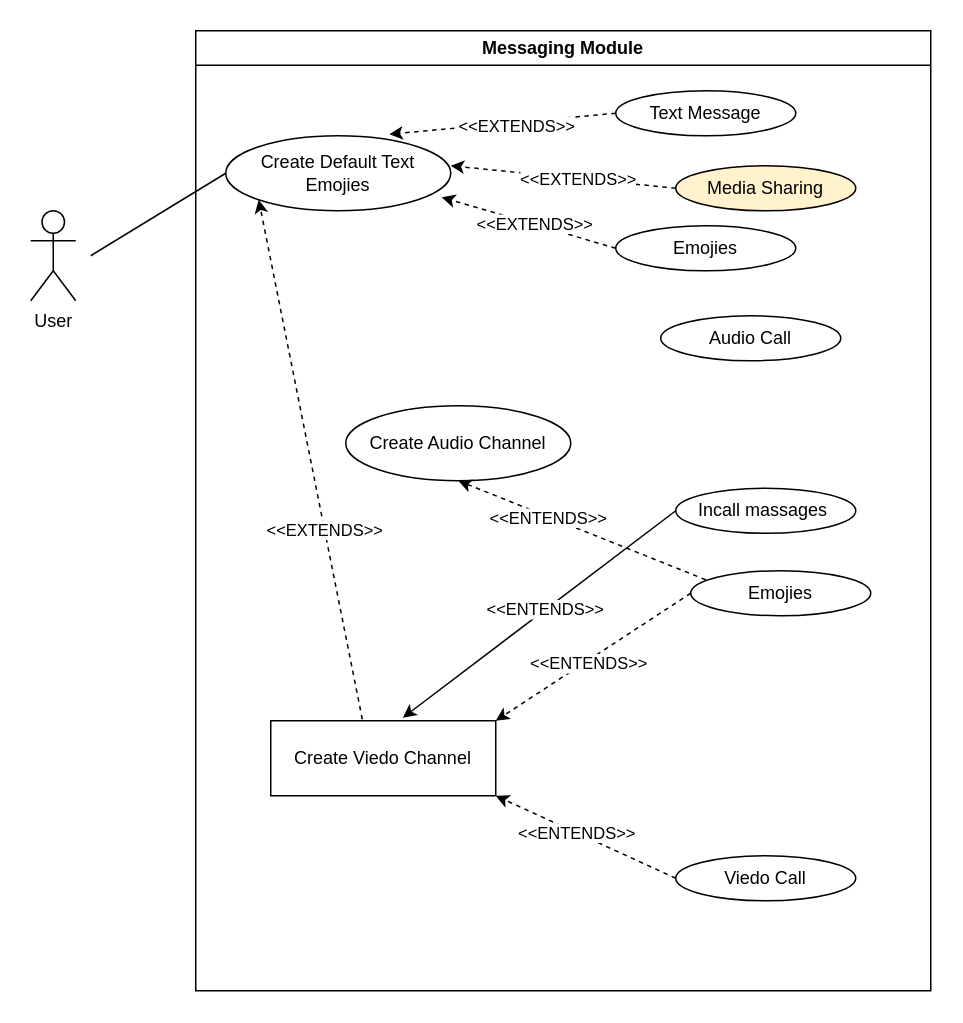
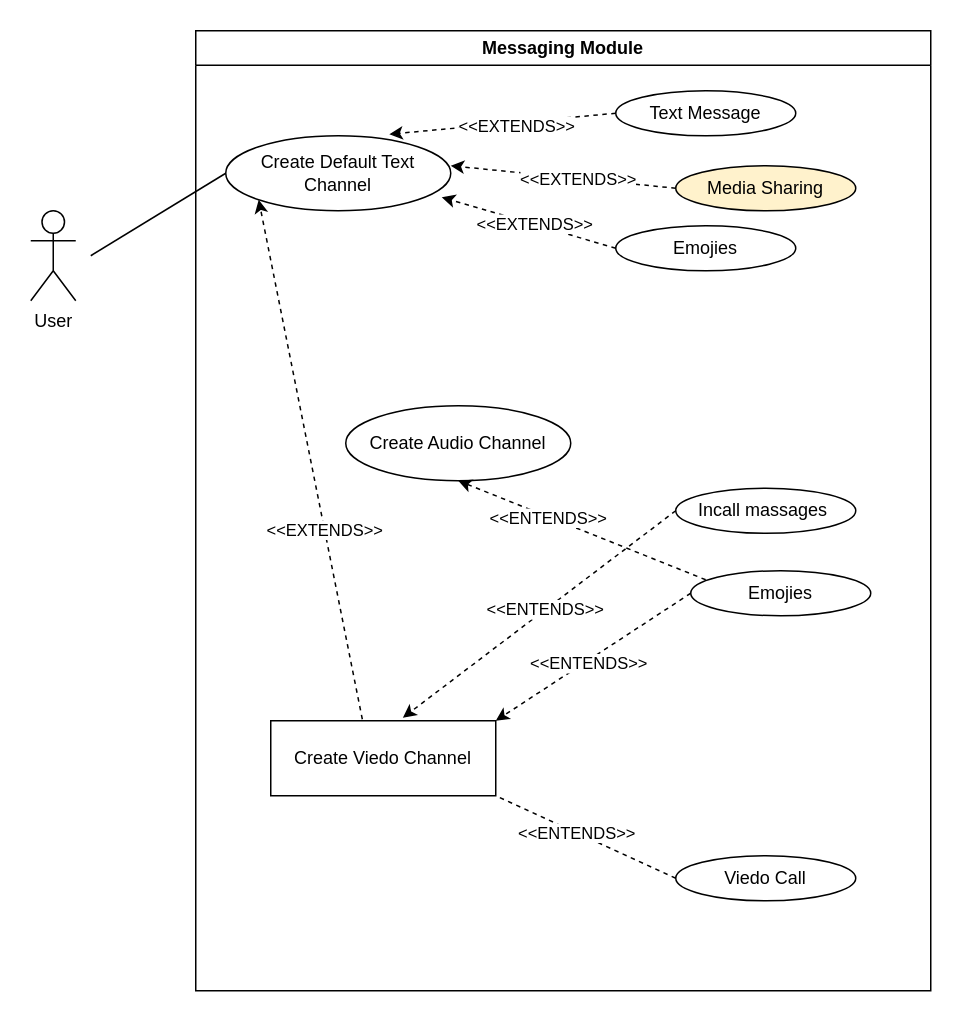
node "Create Default Text Emojies": label "Create Default Text Emojies" -> "Create Default Text Channel"
node "Audio Call": removed
edge "Incall massages" -> "Create Viedo Channel": style solid -> dashed
edge "Viedo Call" -> "Create Viedo Channel": arrowhead classic -> none
